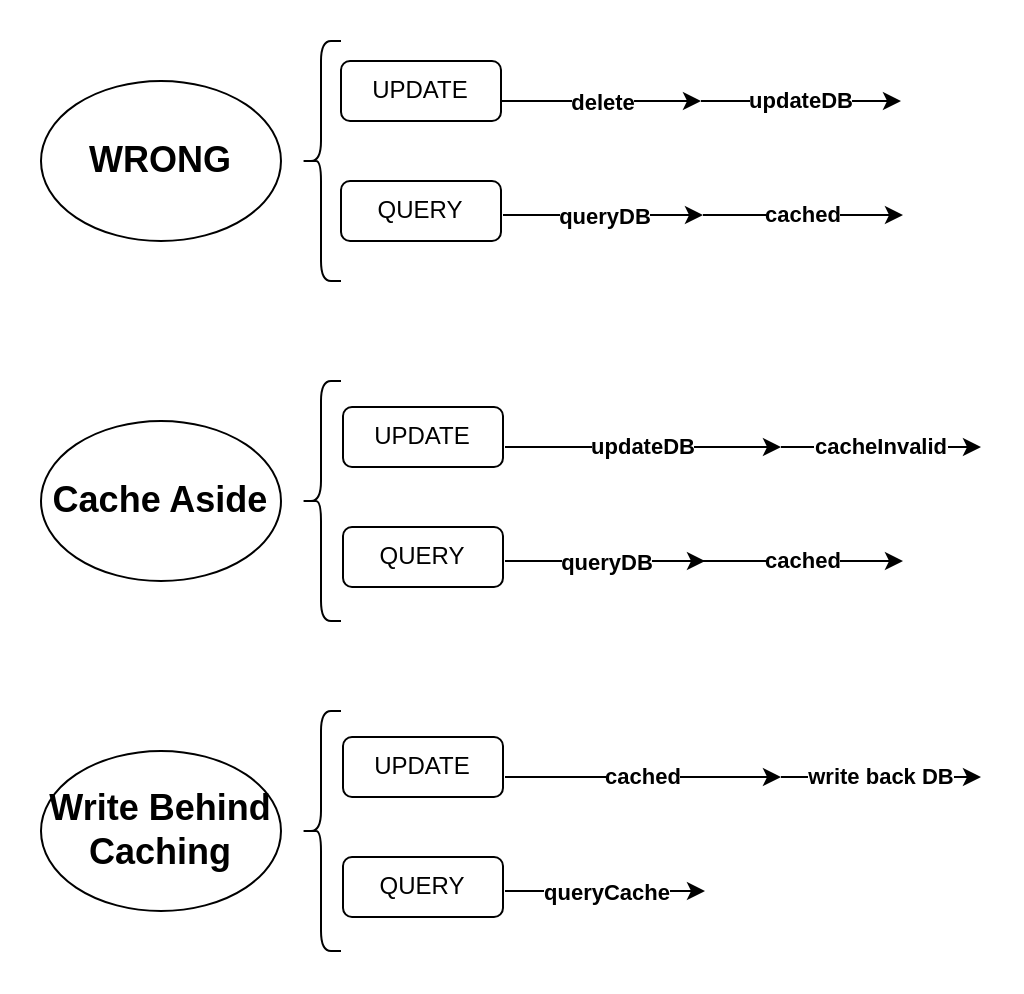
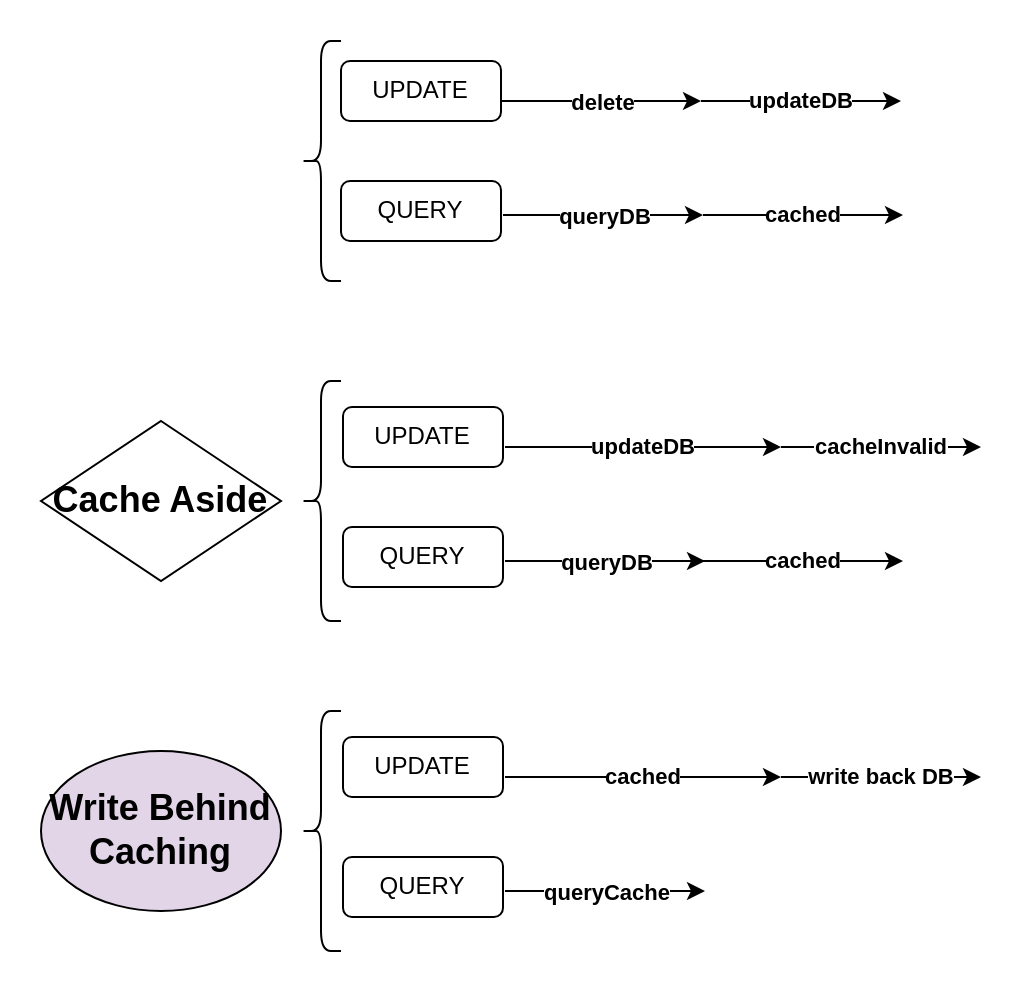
node "WRONG": removed
node "Cache Aside": shape ellipse -> diamond
node "Write Behind Caching": fillcolor #ffffff -> #e1d5e7
